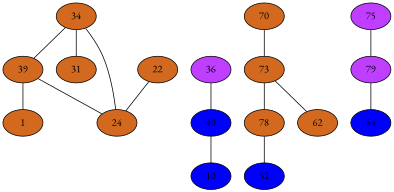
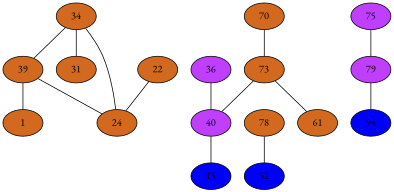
edge "73" -- "78": now "73" -- "40"
node "40": fillcolor blue1 -> darkorchid1
node "62": label "62" -> "61"
node "54": label "54" -> "94"
node "10": label "10" -> "15"
